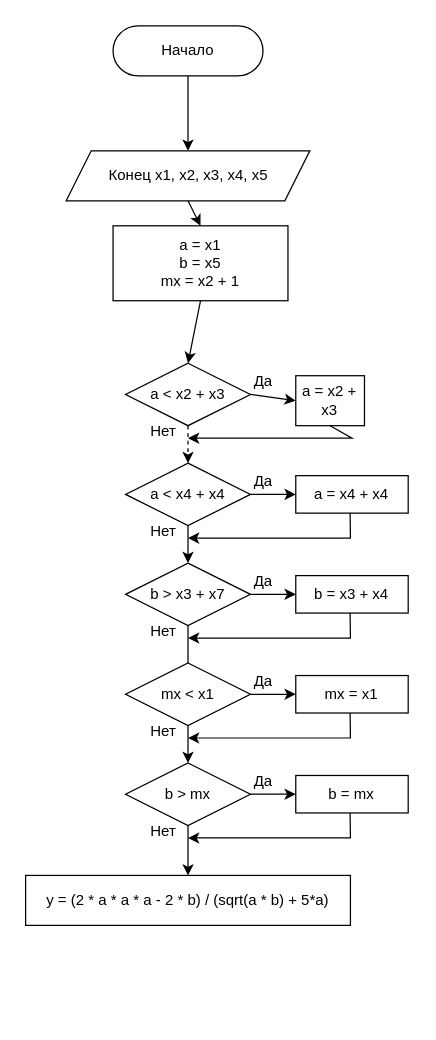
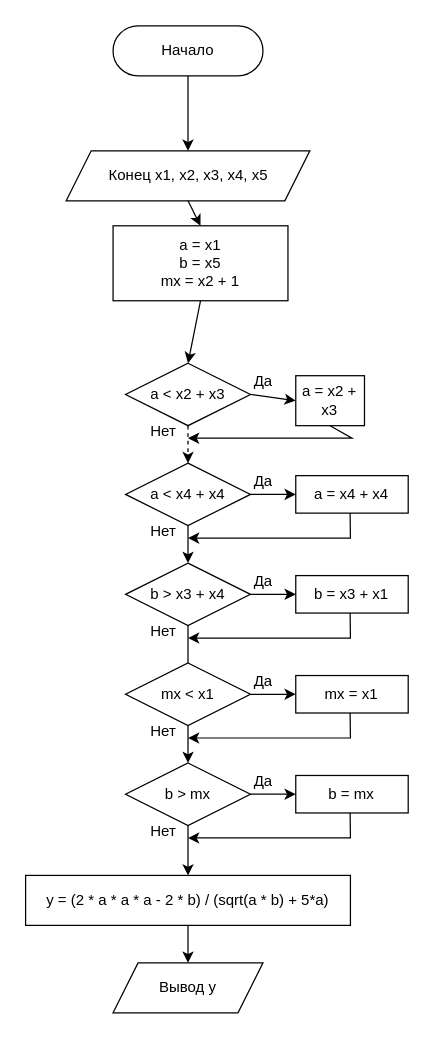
node "b > x3 + x7": label "b > x3 + x7" -> "b > x3 + x4"
node "b = x3 + x4": label "b = x3 + x4" -> "b = x3 + x1"
edge "y = (2 * a * a * a - 2 * b) / (sqrt(a * b) + 5*a)" -> "Вывод y": added
node "Вывод y": added
